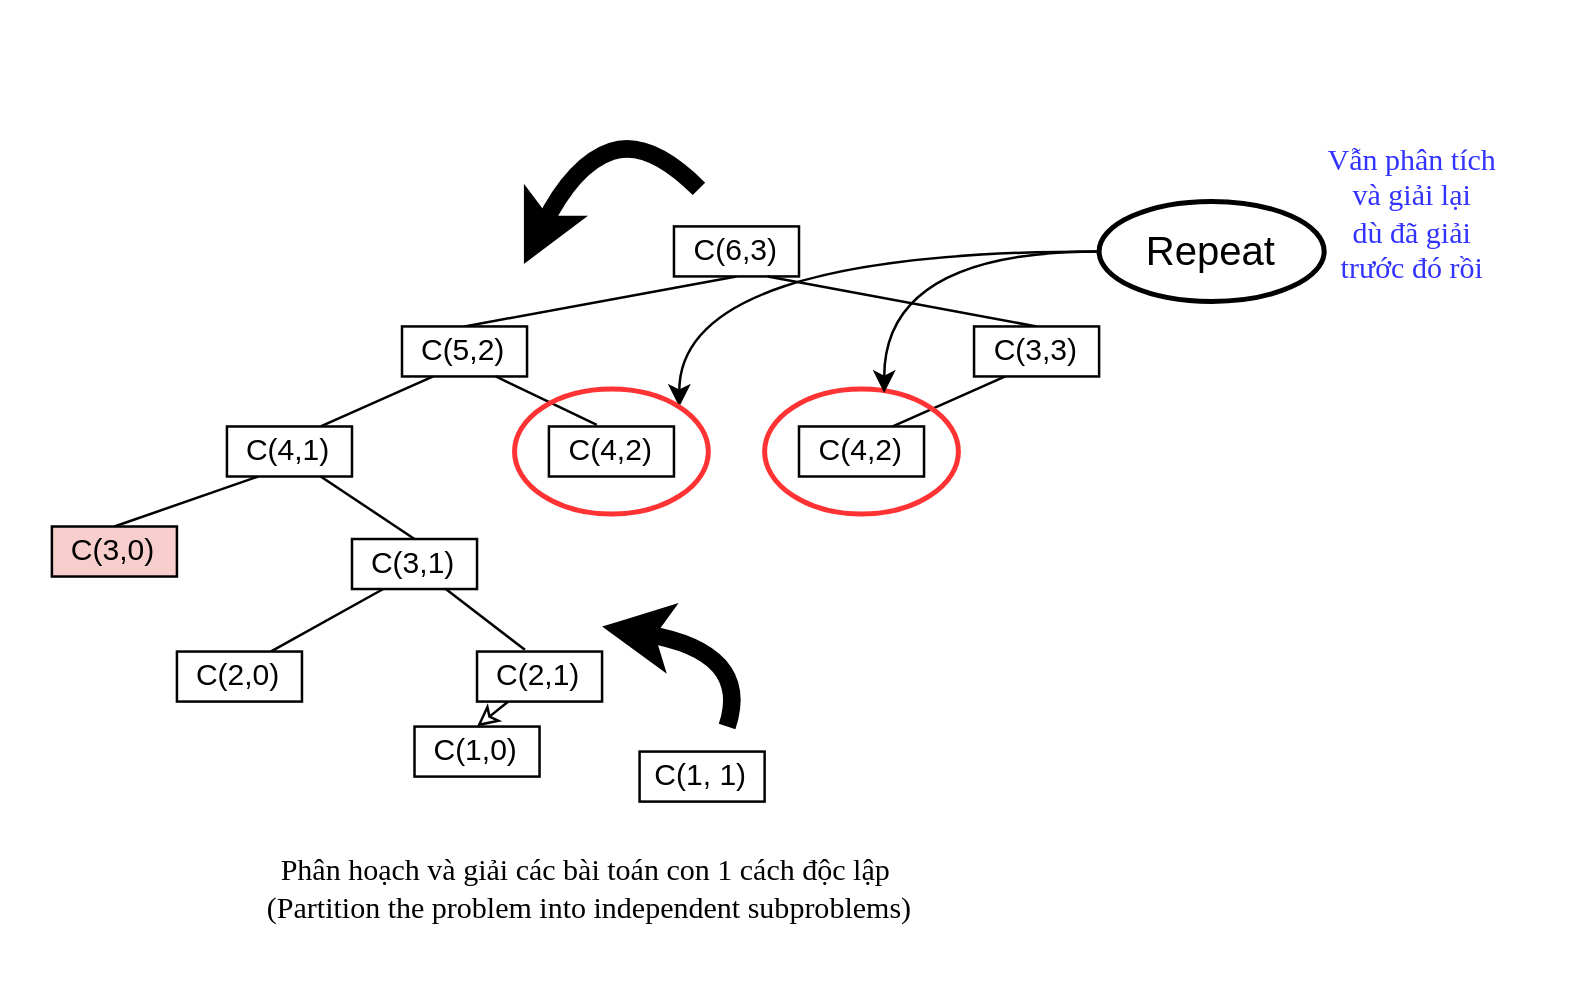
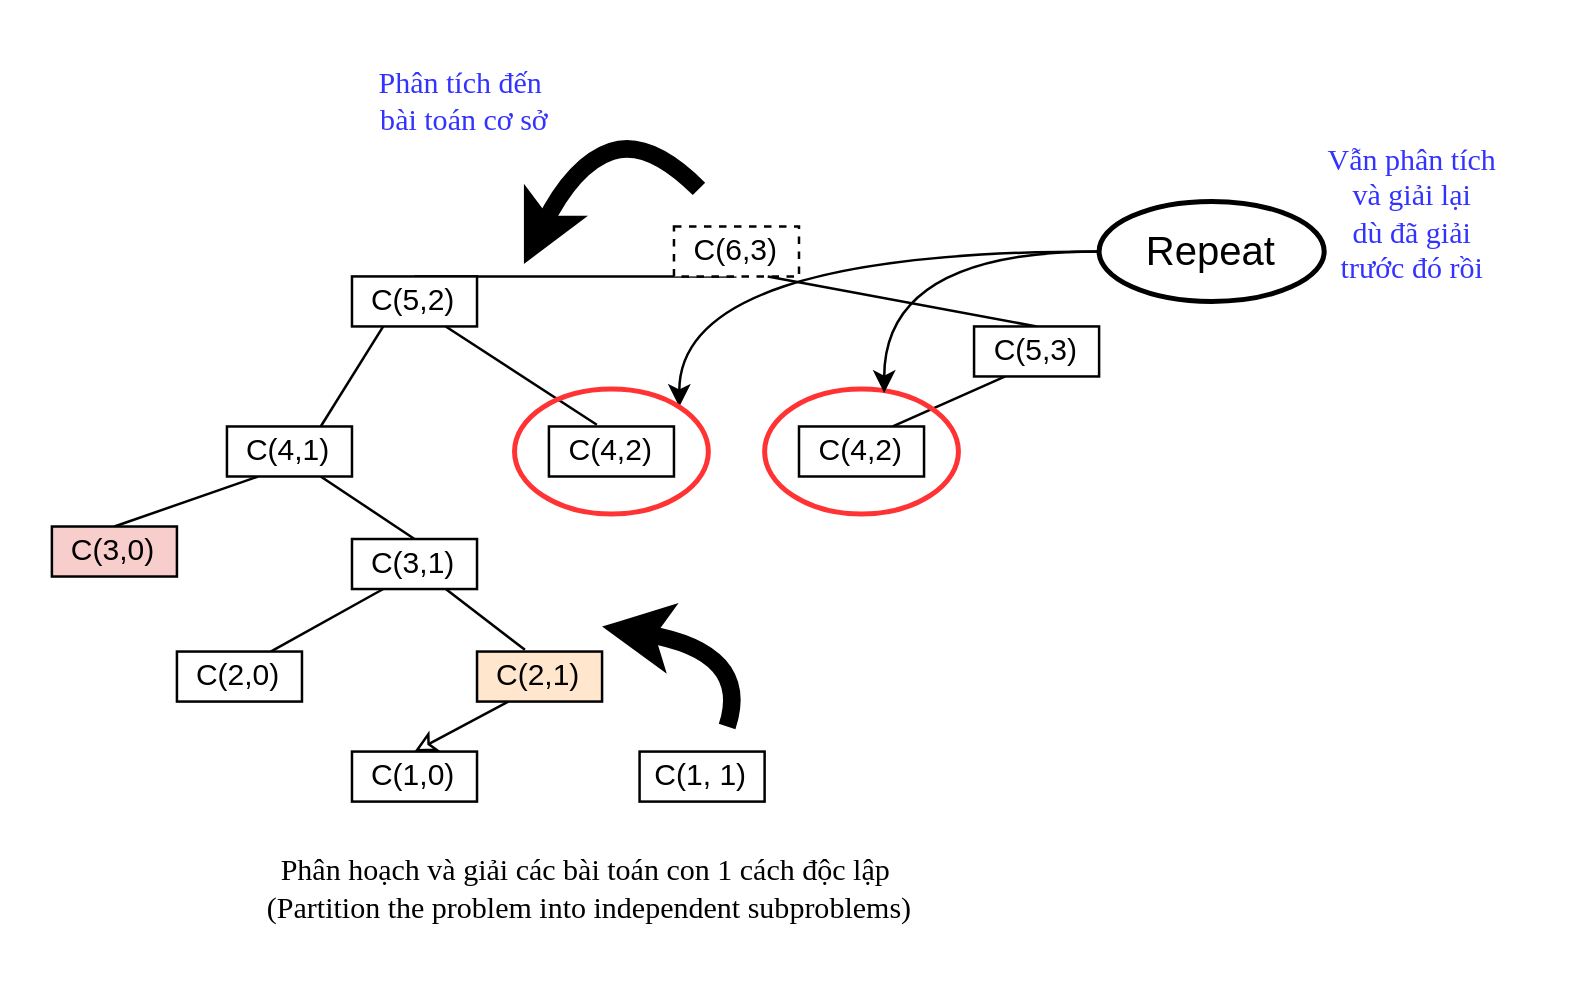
node "Phân tích đến bài toán cơ sở": added
node "C(6,3)": style solid -> dashed
node "C(5,2)": moved (464, 351) -> (414, 301)
node "C(3,3)": label "C(3,3)" -> "C(5,3)"
node "C(2,1)": fillcolor #ffffff -> #ffe6cc
node "C(1,0)": moved (477, 751) -> (414, 776)
